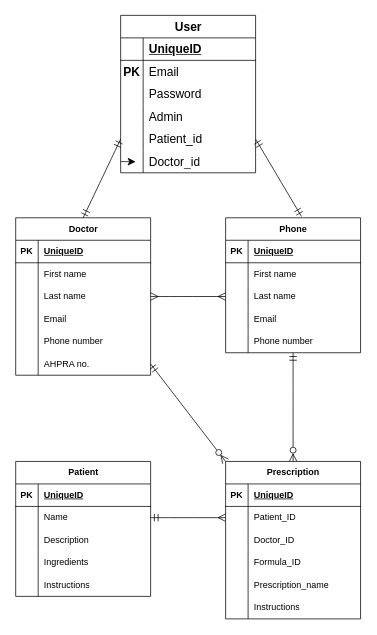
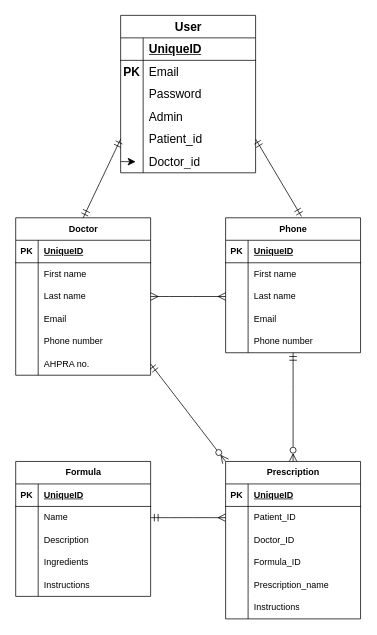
node "Patient": label "Patient" -> "Formula"
